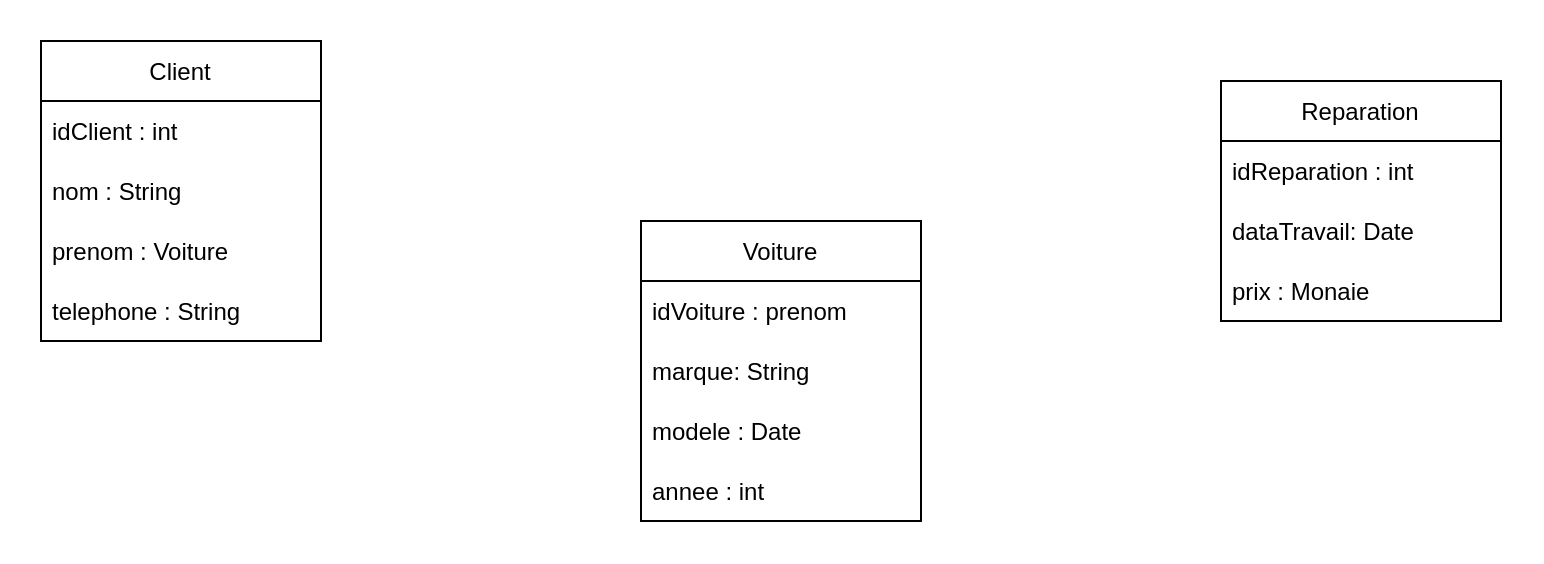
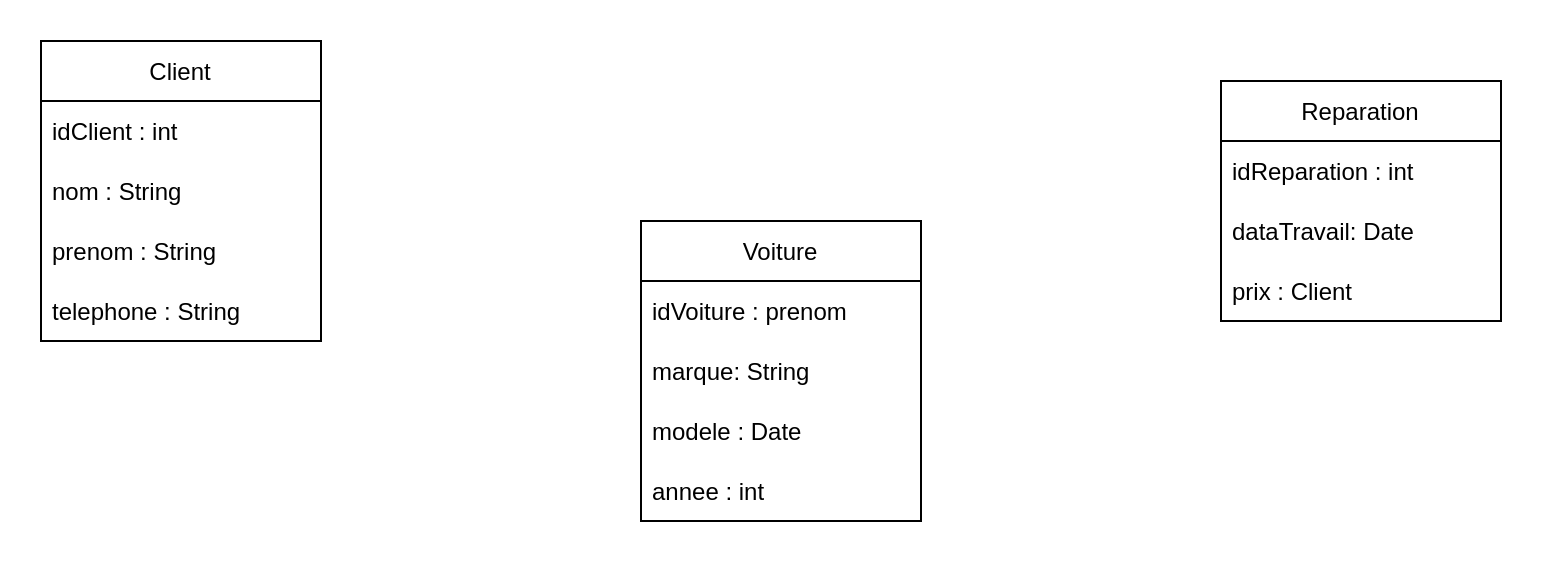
node "prenom : Voiture": label "prenom : Voiture" -> "prenom : String"
node "prix : Monaie": label "prix : Monaie" -> "prix : Client"
